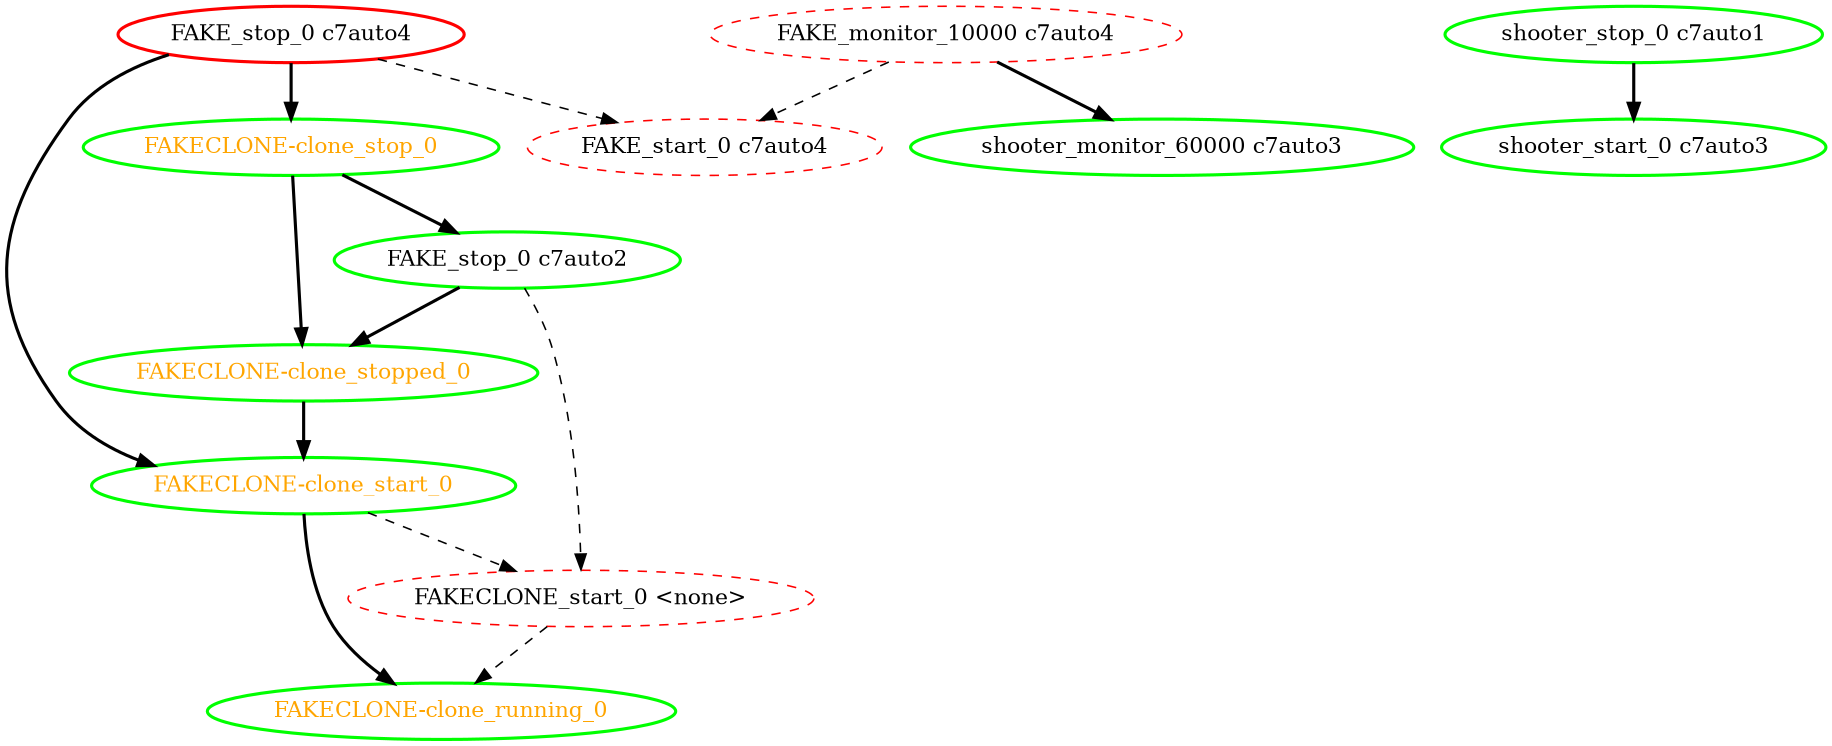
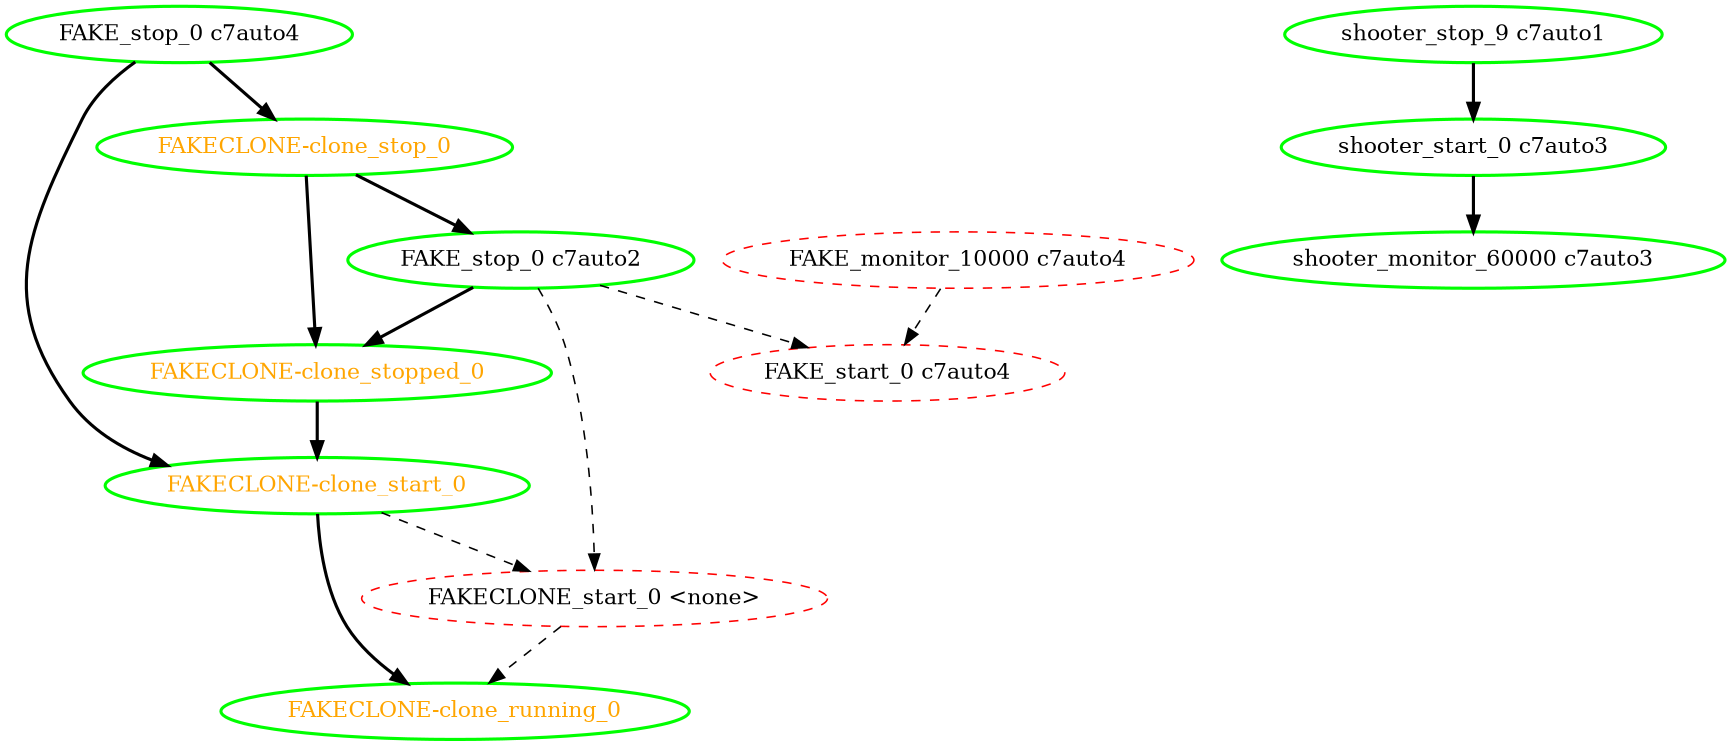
node "FAKE_stop_0 c7auto4": color red -> green
node "shooter_stop_0 c7auto1": label "shooter_stop_0 c7auto1" -> "shooter_stop_9 c7auto1"
edge "FAKE_monitor_10000 c7auto4" -> "shooter_monitor_60000 c7auto3": now "shooter_start_0 c7auto3" -> "shooter_monitor_60000 c7auto3"
edge "FAKE_stop_0 c7auto4" -> "FAKE_start_0 c7auto4": now "FAKE_stop_0 c7auto2" -> "FAKE_start_0 c7auto4"
